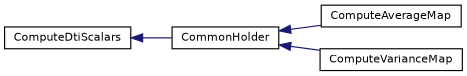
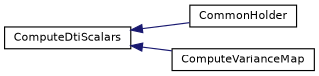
node "ComputeAverageMap": removed
edge "ComputeVarianceMap" -> "CommonHolder": now "ComputeVarianceMap" -> "ComputeDtiScalars"
